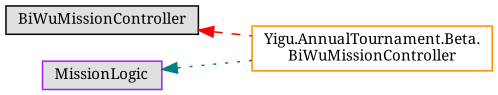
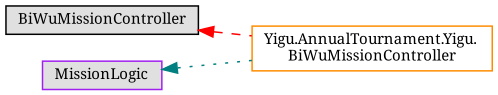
node "Yigu.AnnualTournament.Beta. BiWuMissionController": label "Yigu.AnnualTournament.Beta. BiWuMissionController" -> "Yigu.AnnualTournament.Yigu. BiWuMissionController"
